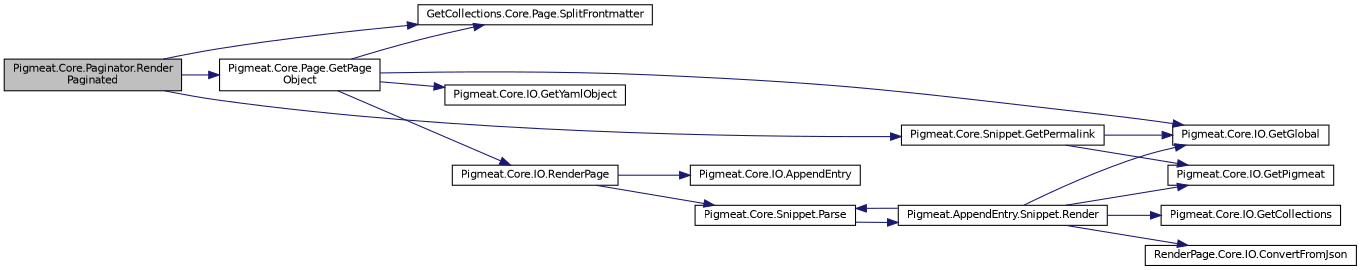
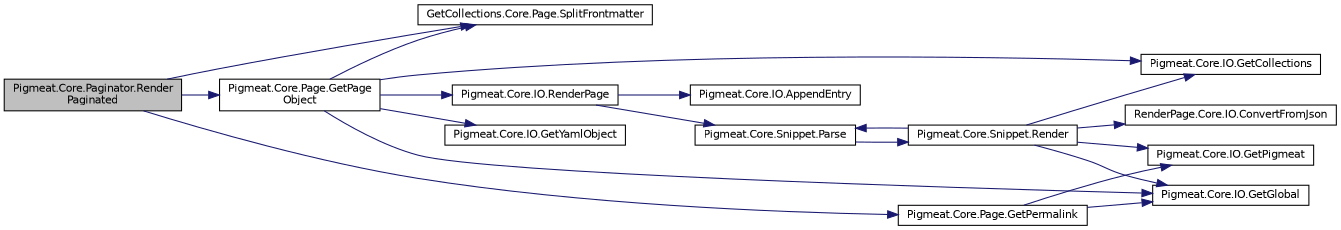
edge "Pigmeat.Core.Page.GetPage Object" -> "Pigmeat.Core.IO.GetCollections": added
node "Pigmeat.Core.Snippet.GetPermalink": label "Pigmeat.Core.Snippet.GetPermalink" -> "Pigmeat.Core.Page.GetPermalink"
node "Pigmeat.AppendEntry.Snippet.Render": label "Pigmeat.AppendEntry.Snippet.Render" -> "Pigmeat.Core.Snippet.Render"
